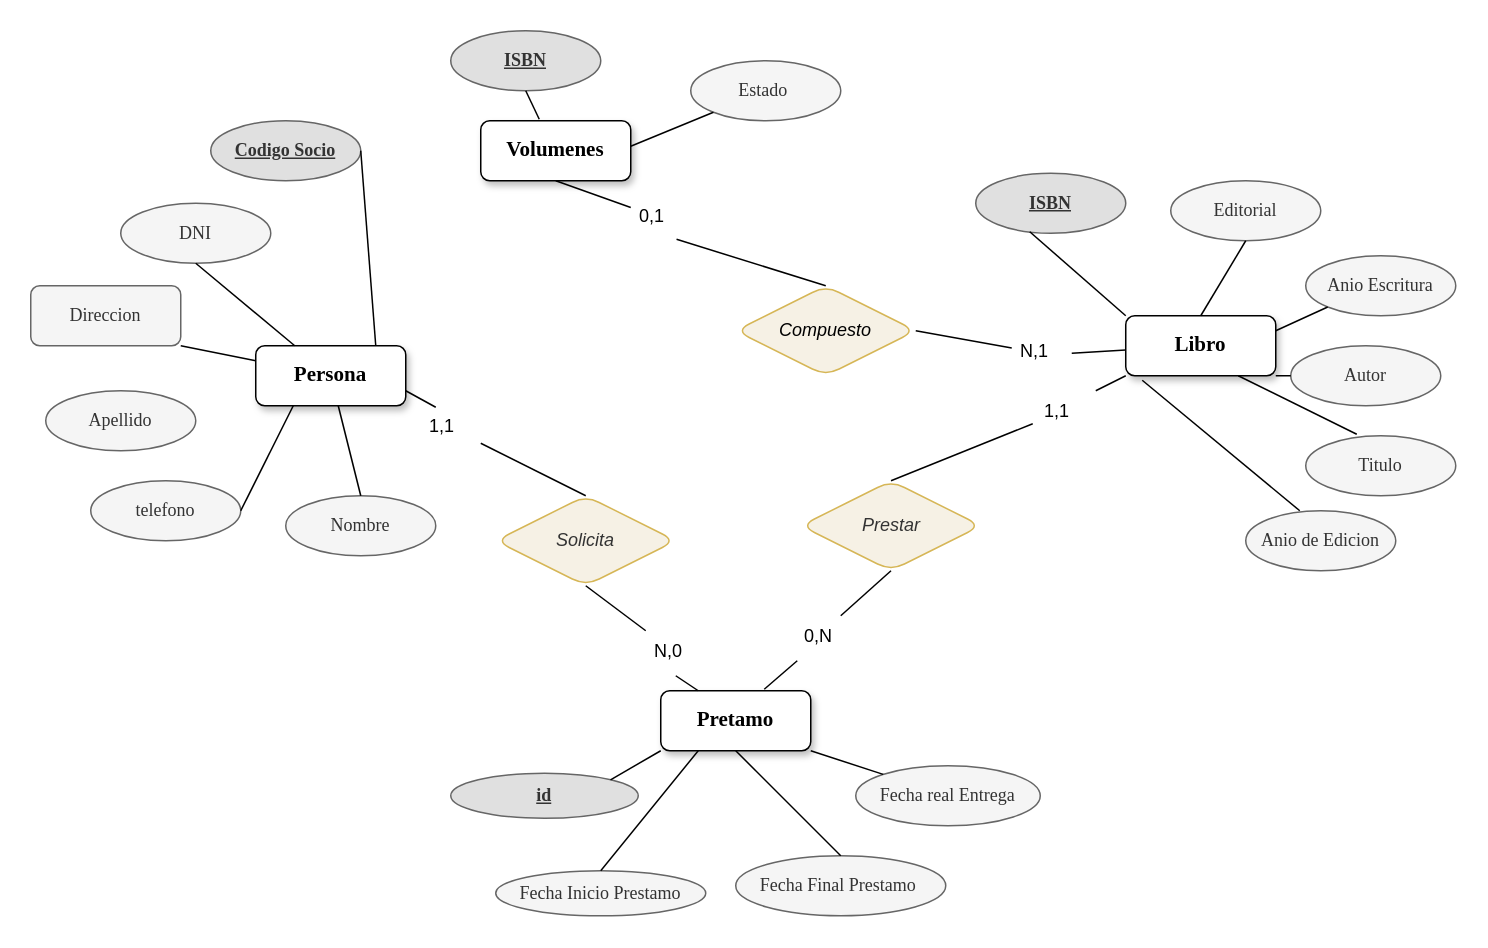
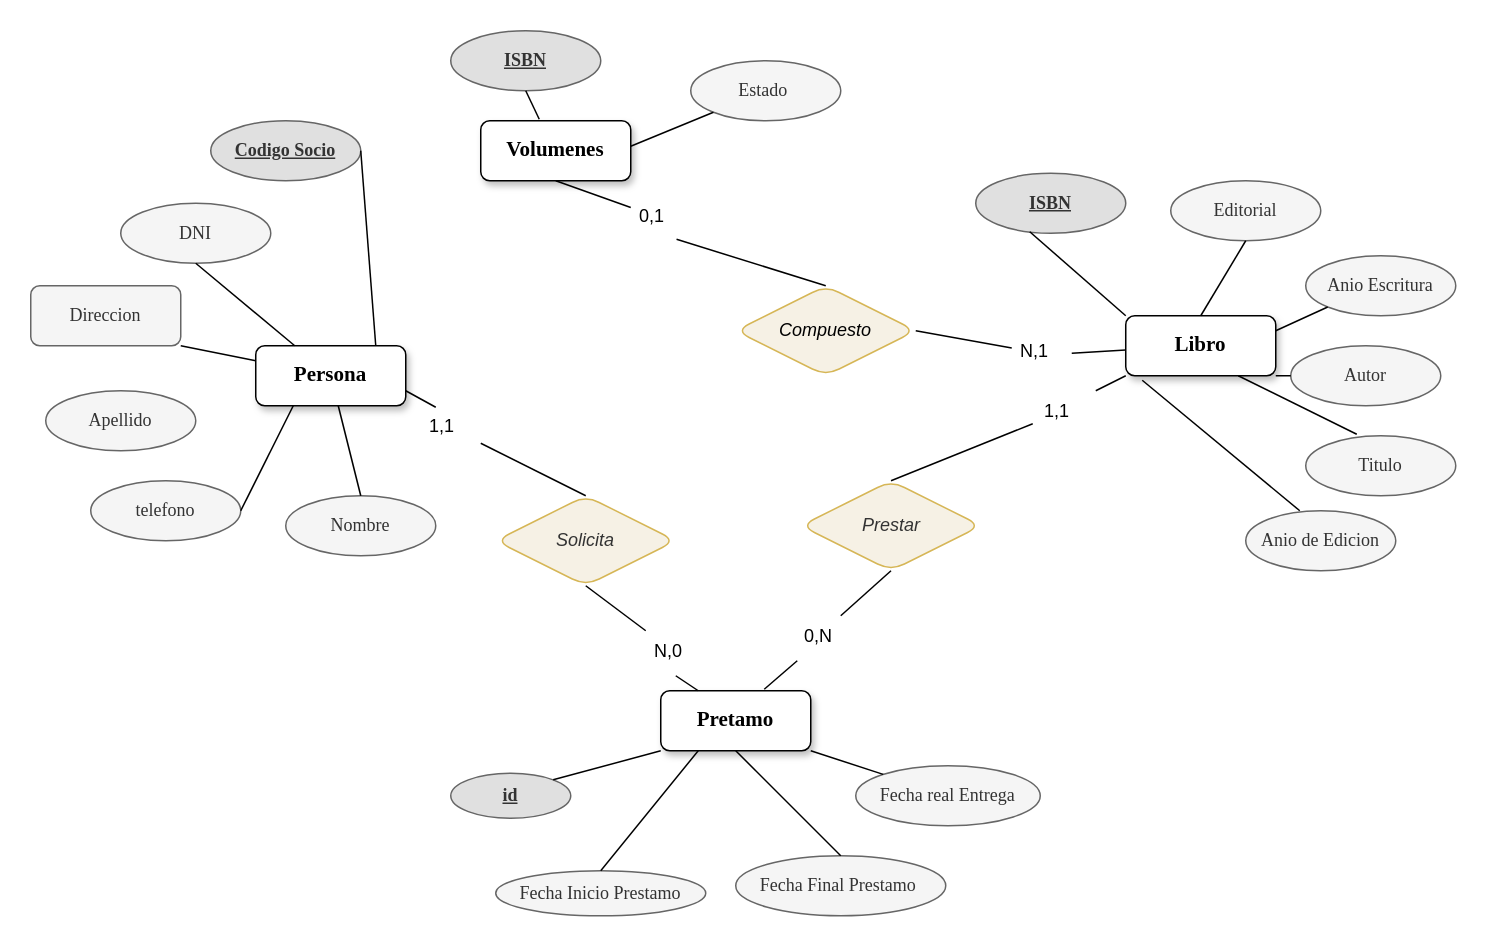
node "id": size 188x45 -> 120x45
